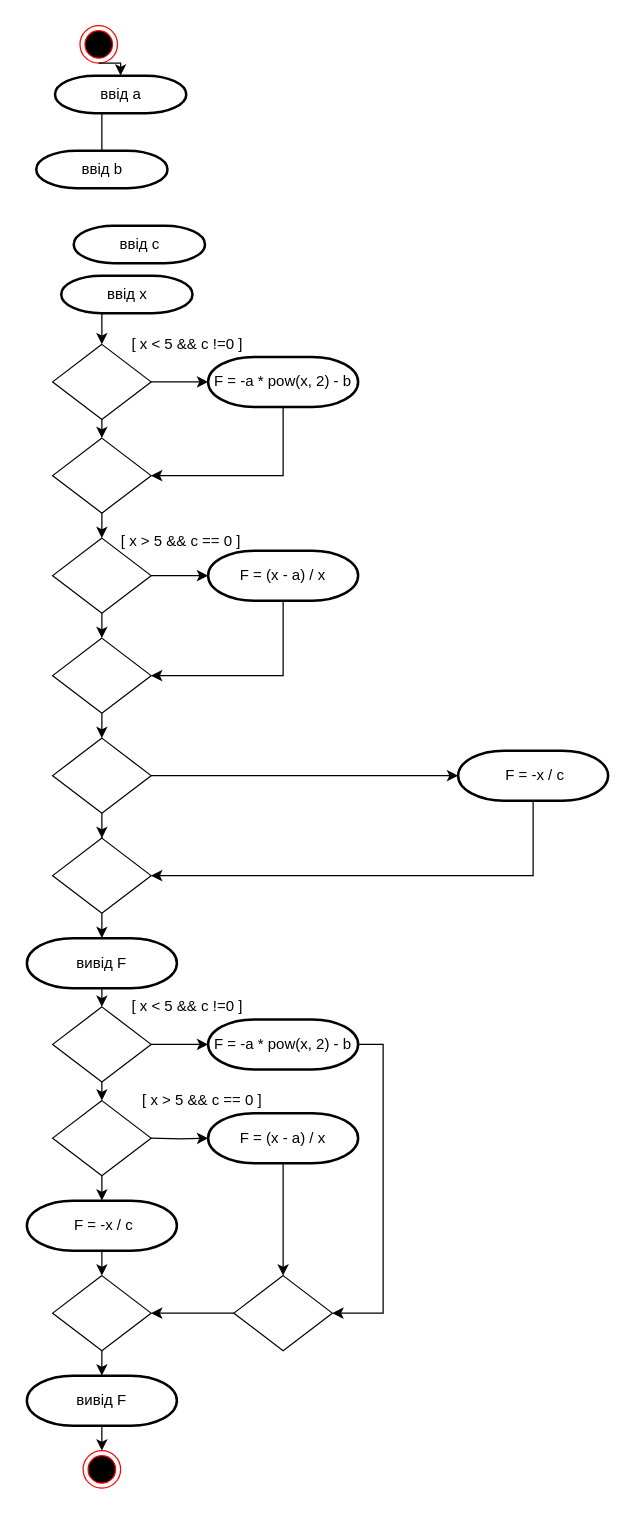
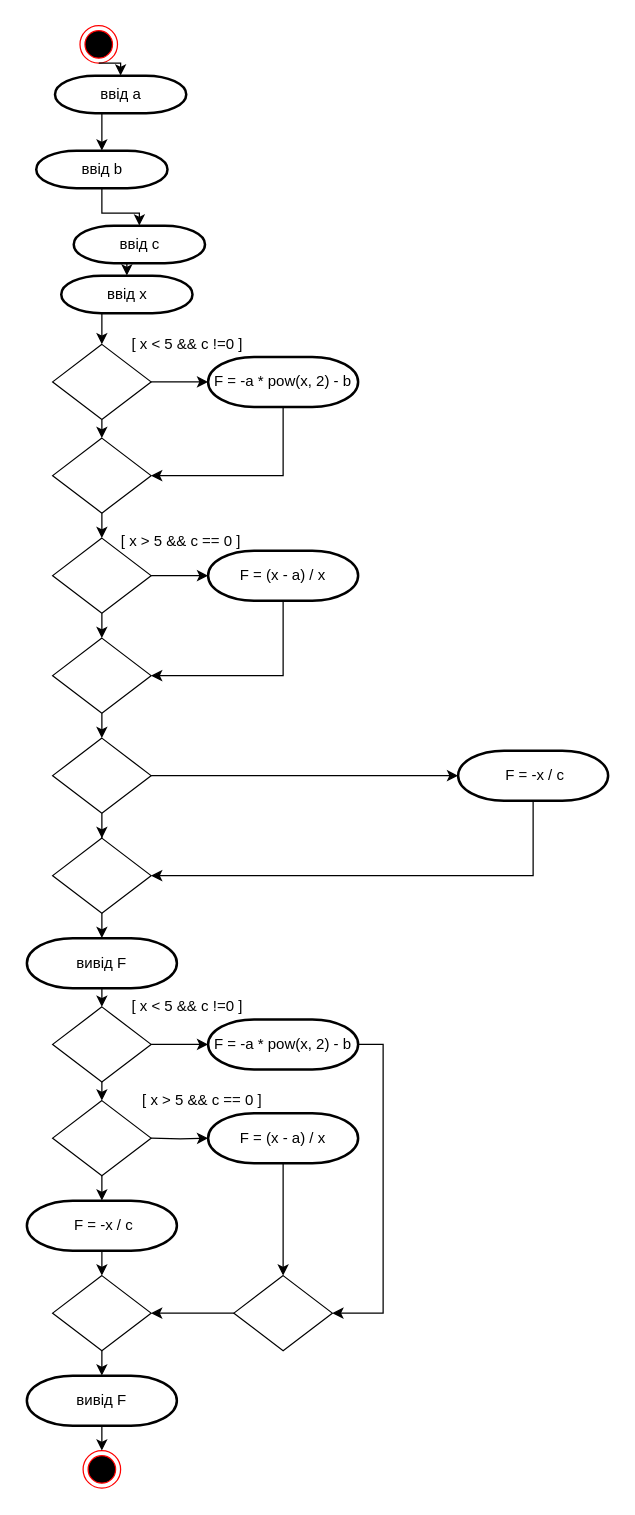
edge "ввід a" -- "ввід b": arrowhead none -> classic
edge "ввід b" -> "ввід c": added
edge "ввід c" -> "ввід x": added
